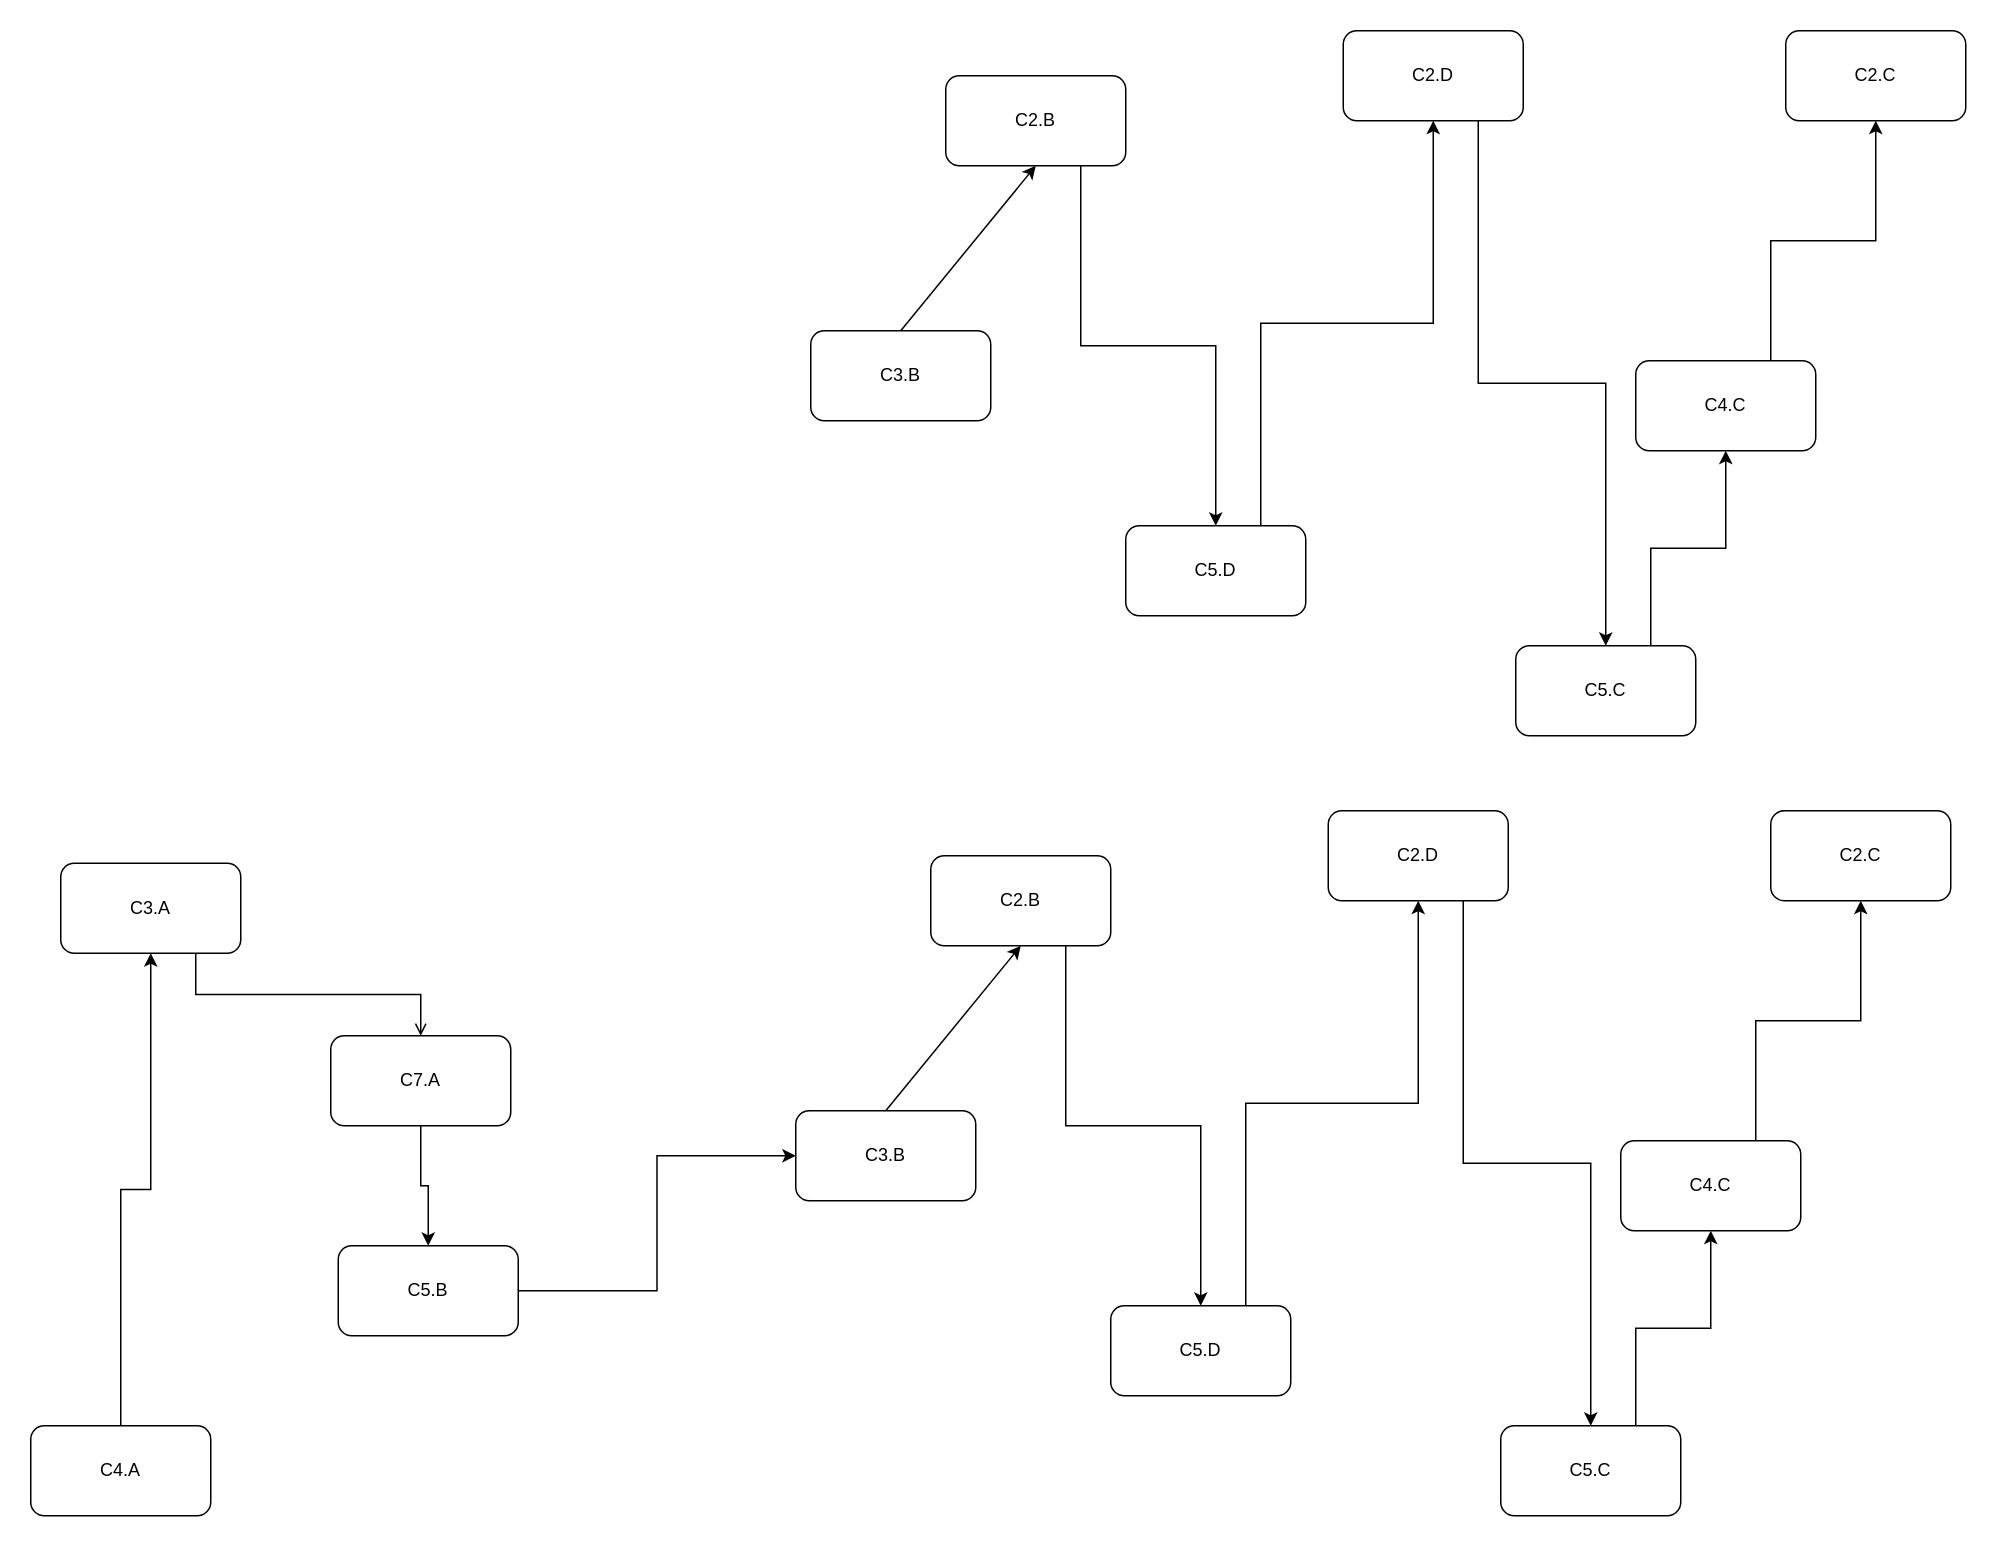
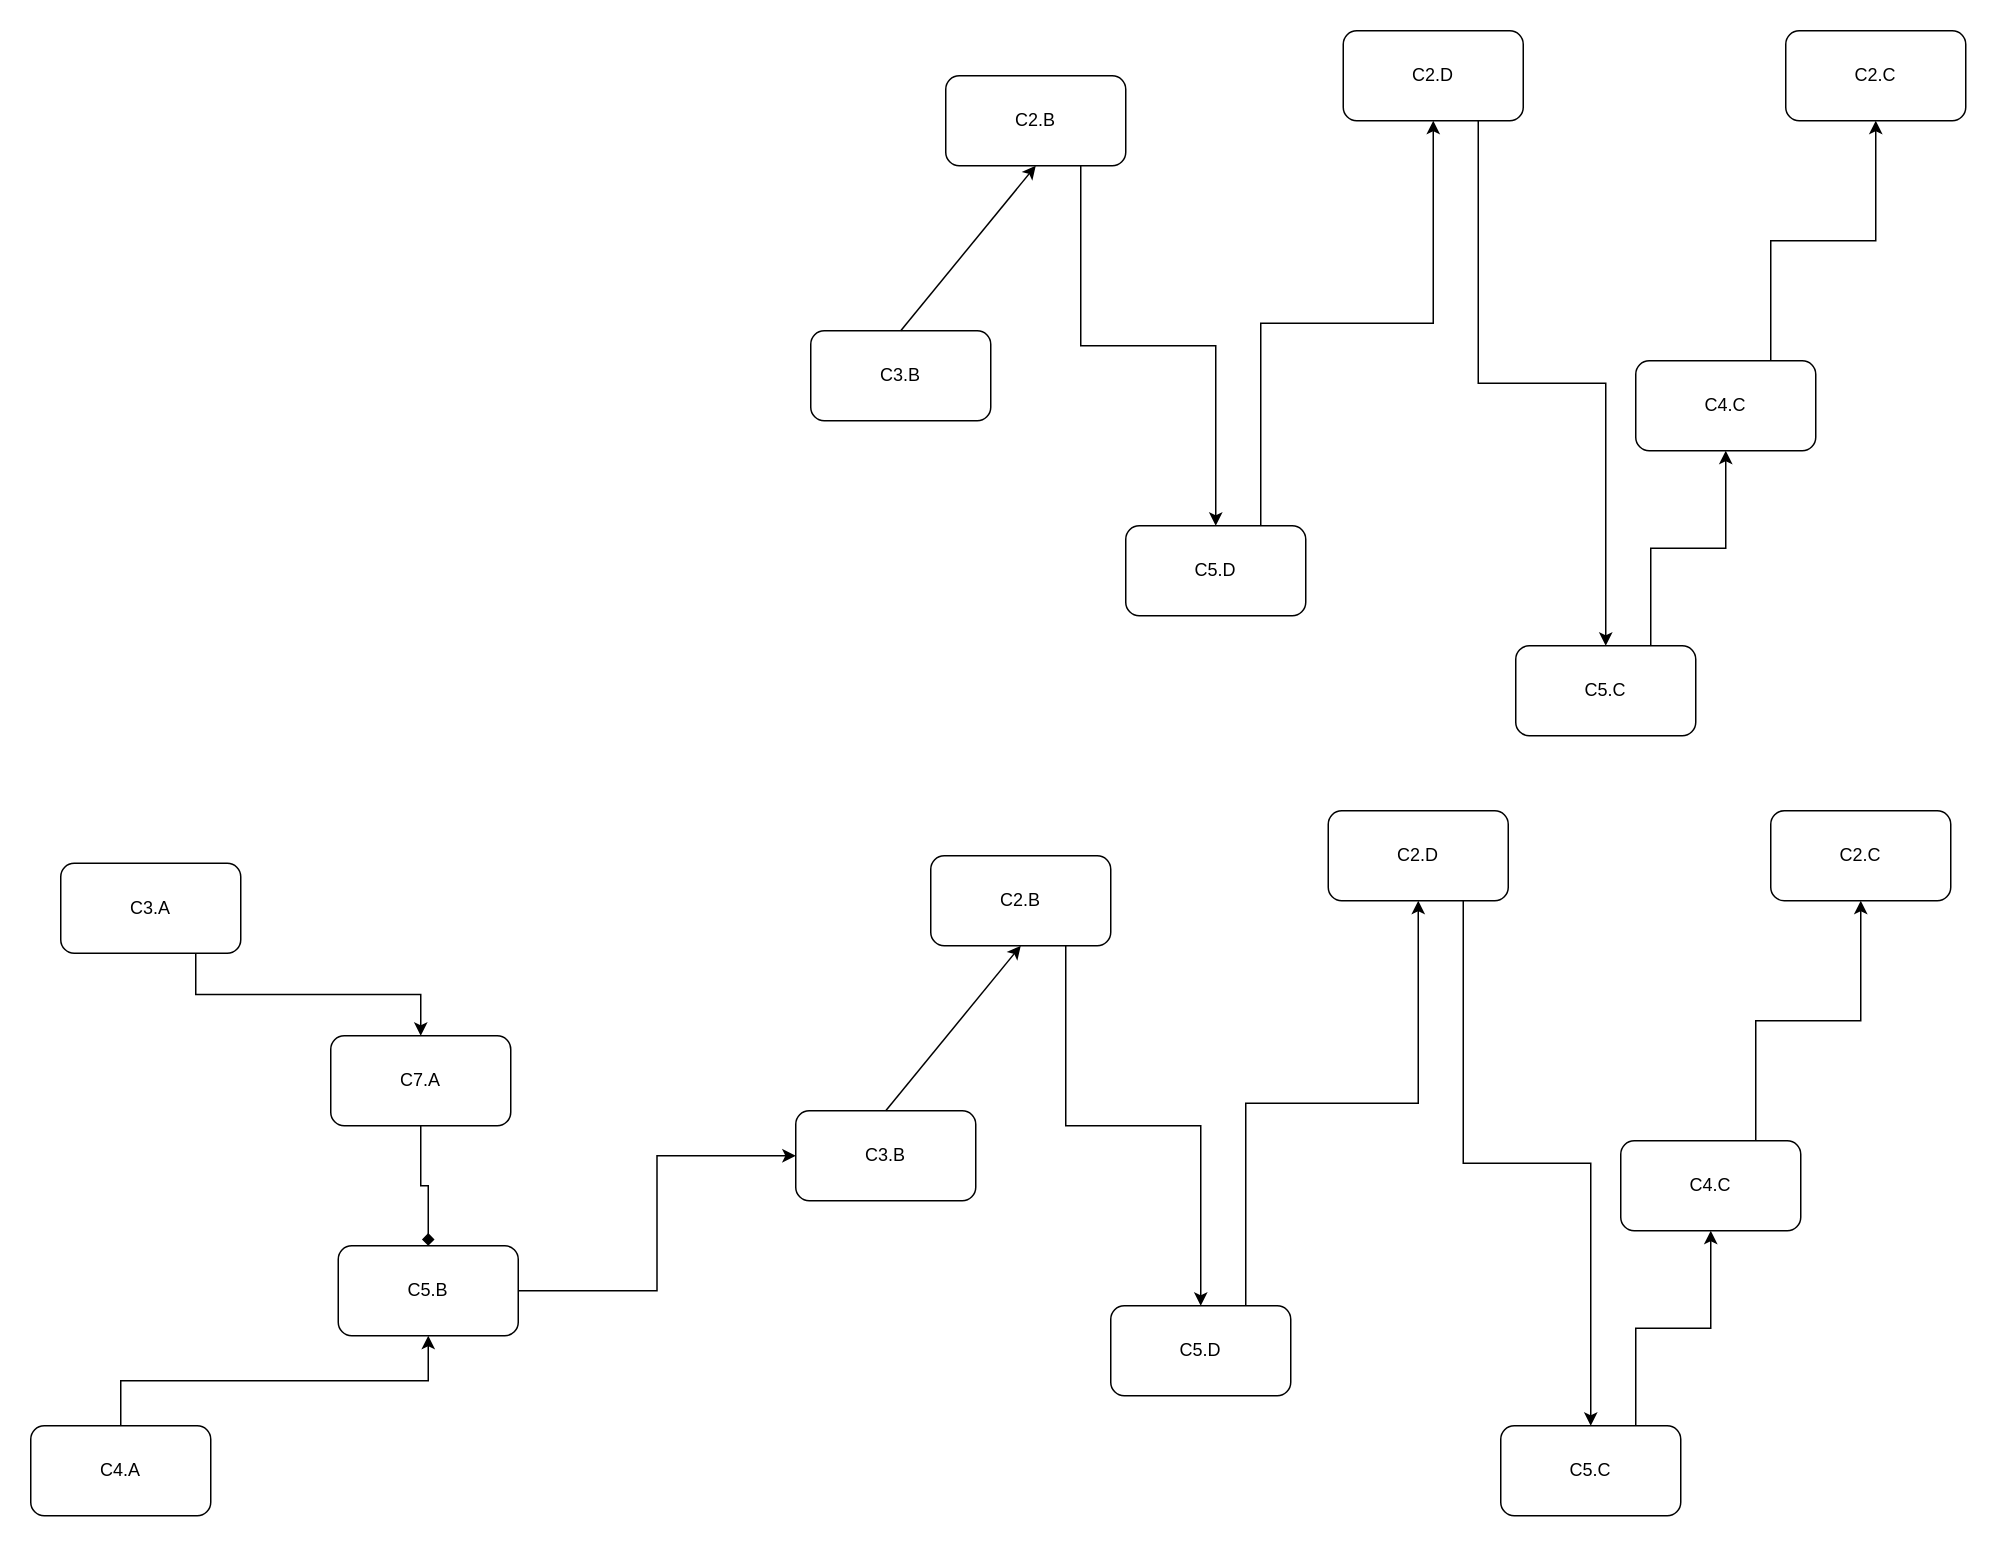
edge "C3.A" -> "C7.A": arrowhead open -> classic
edge "C4.A" -> "C3.A": now "C4.A" -> "C5.B"
edge "C7.A" -> "C5.B": arrowhead classic -> diamond
